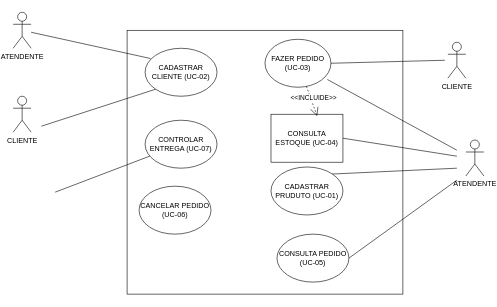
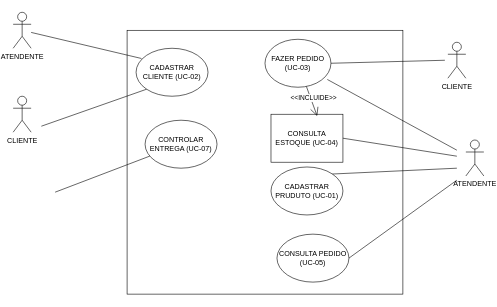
node "CADASTRAR CLIENTE (UC-02)": moved (181, 72) -> (172, 72)
edge "FAZER PEDIDO (UC-03)" -> "CONSULTA ESTOQUE (UC-04)": style dashed -> solid
node "CANCELAR PEDIDO (UC-06)": removed
